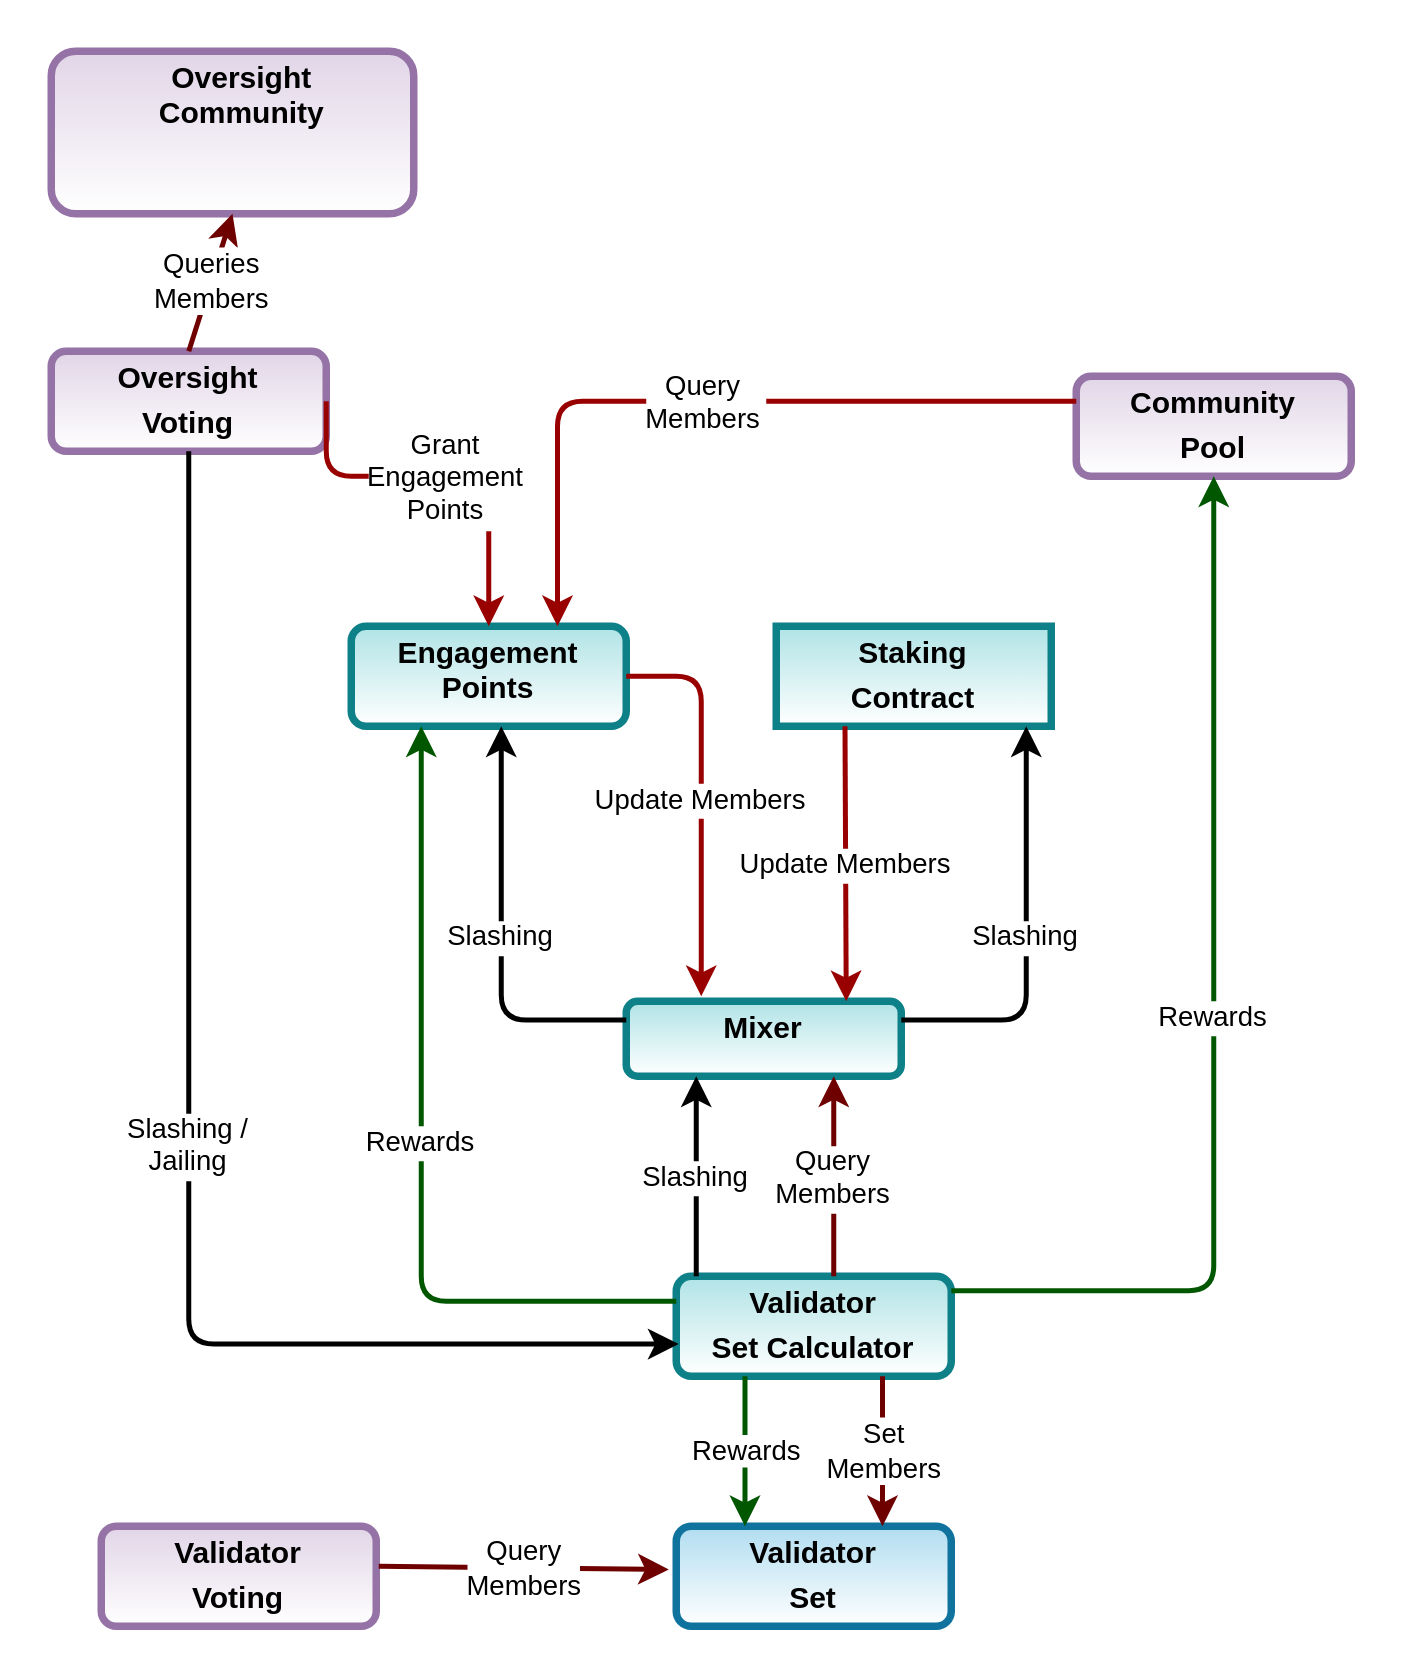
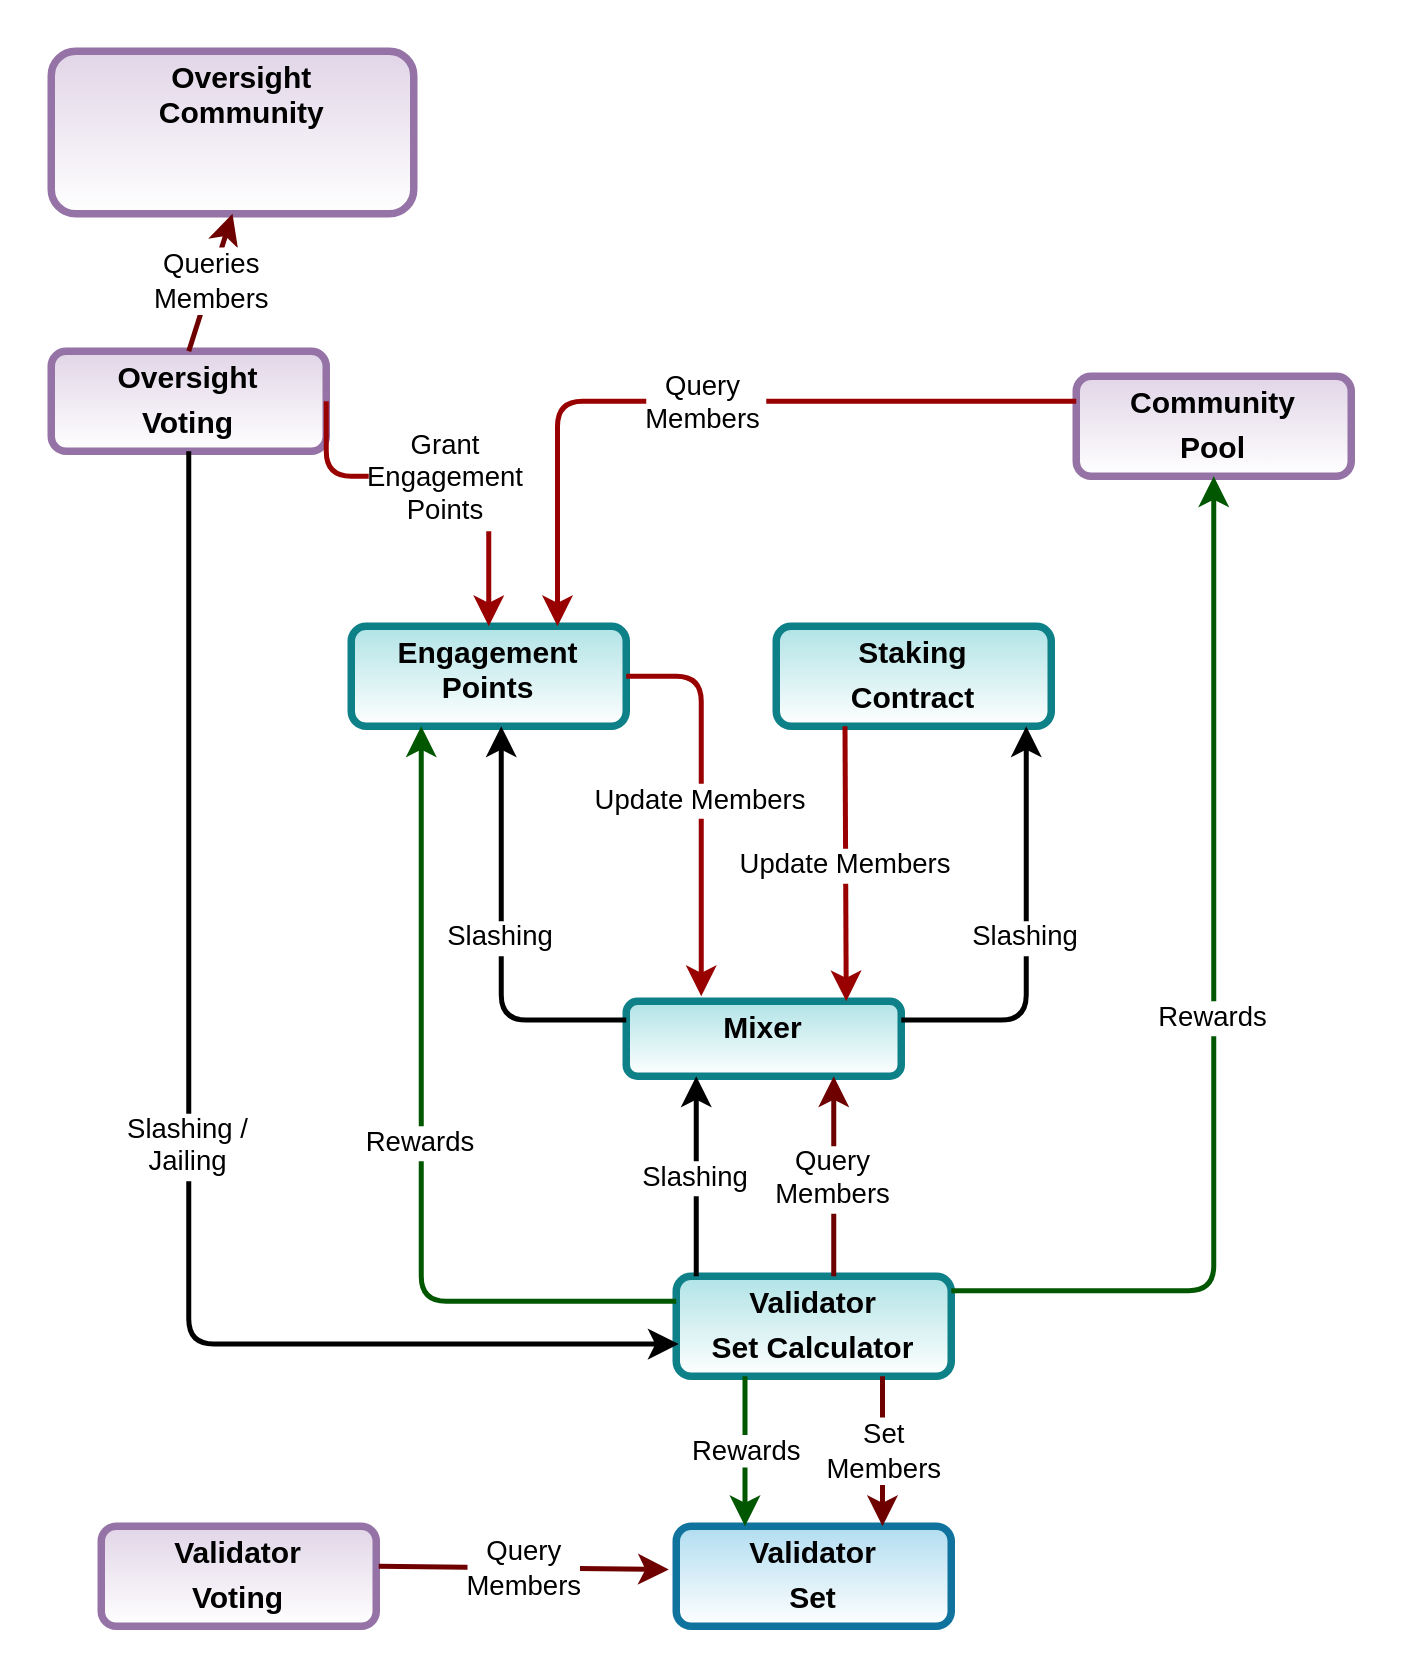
node "Staking Contract": shape rectangle -> rounded rectangle
